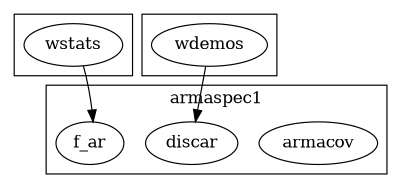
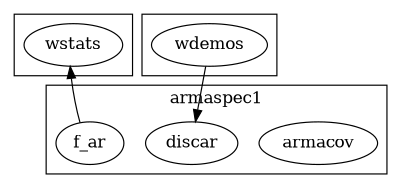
edge "wstats" -> "f_ar": reversed
